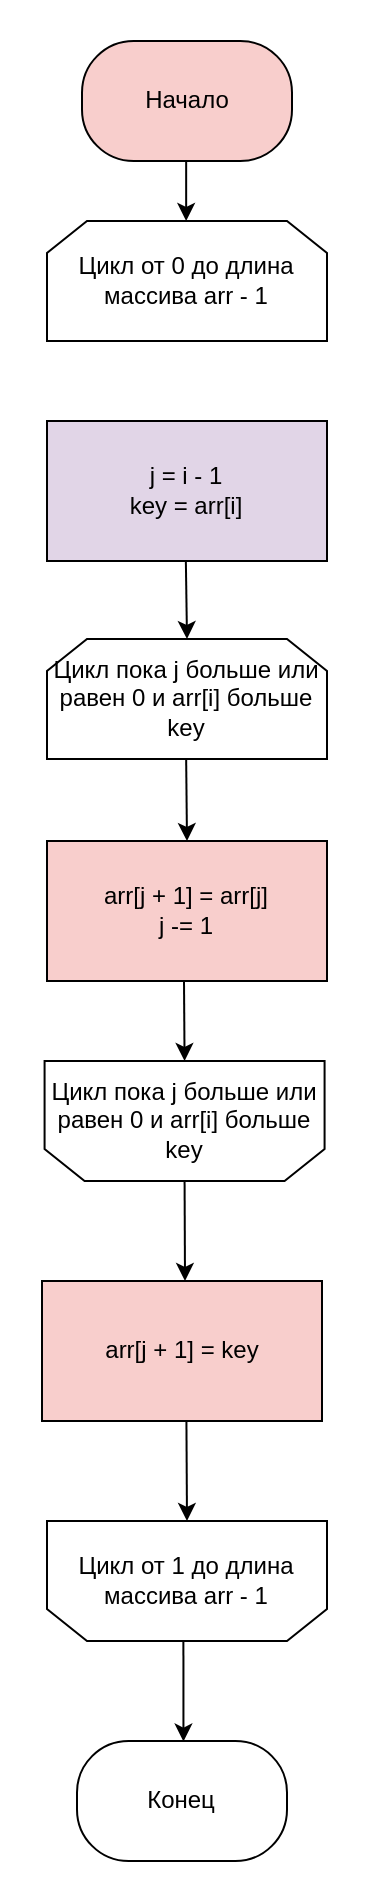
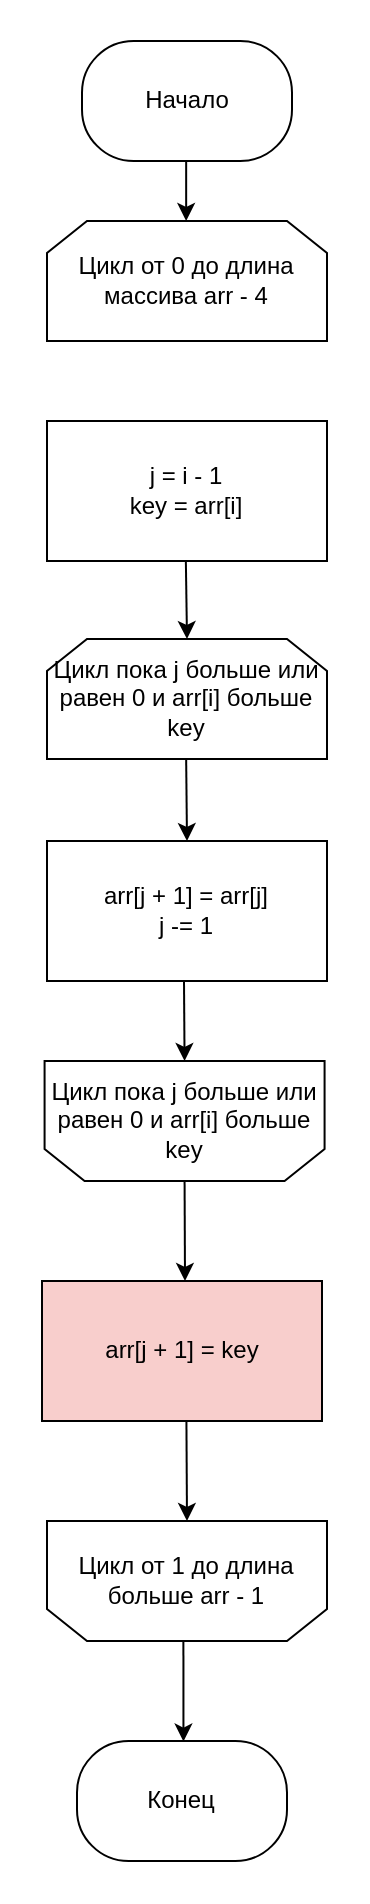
node "Начало": fillcolor #f8cecc -> #ffffff
node "Цикл от 0 до длина массива arr - 1": label "Цикл от 0 до длина массива arr - 1" -> "Цикл от 0 до длина массива arr - 4"
node "j = i - 1 key = arr[i]": fillcolor #e1d5e7 -> #ffffff
node "arr[j + 1] = arr[j] j -= 1": fillcolor #f8cecc -> #ffffff
node "Цикл от 1 до длина массива arr - 1": label "Цикл от 1 до длина массива arr - 1" -> "Цикл от 1 до длина больше arr - 1"
